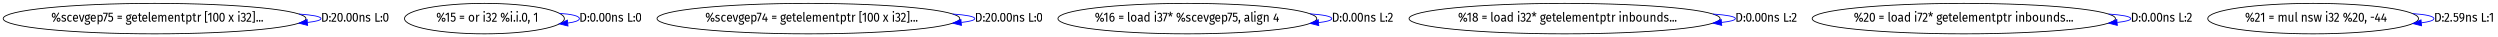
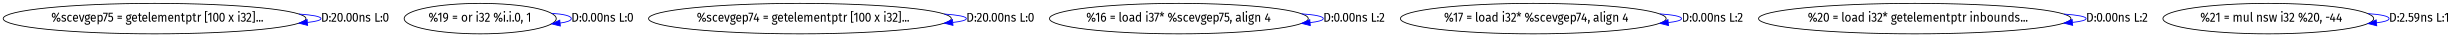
node "%15 = or i32 %i.i.0, 1": label "%15 = or i32 %i.i.0, 1" -> "%19 = or i32 %i.i.0, 1"
node "%17 = load i32* %scevgep74, align 4": added
node "%18 = load i32* getelementptr inbounds...": removed
node "%20 = load i72* getelementptr inbounds...": label "%20 = load i72* getelementptr inbounds..." -> "%20 = load i32* getelementptr inbounds..."
